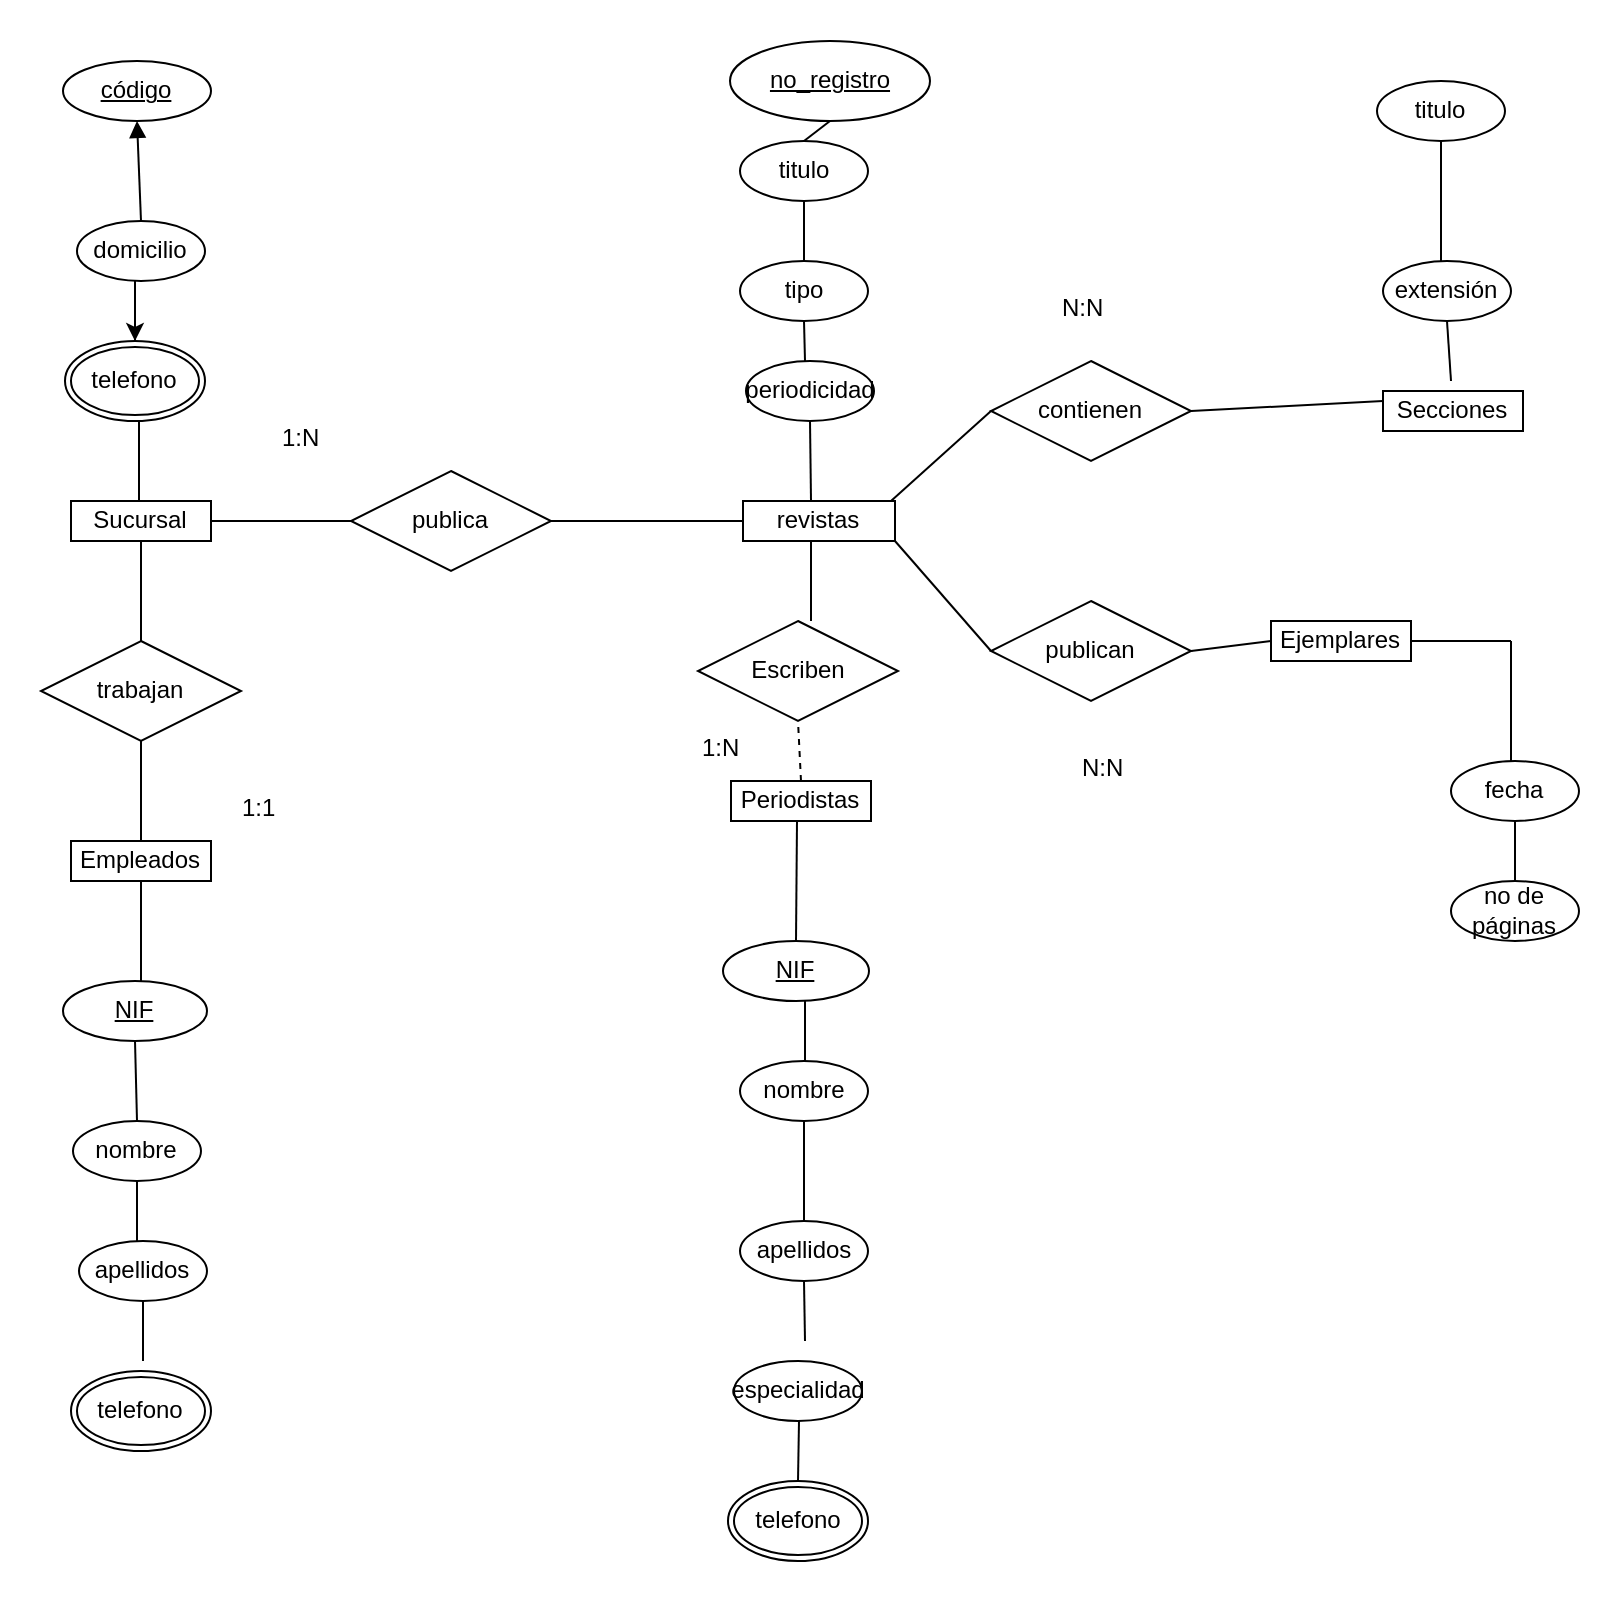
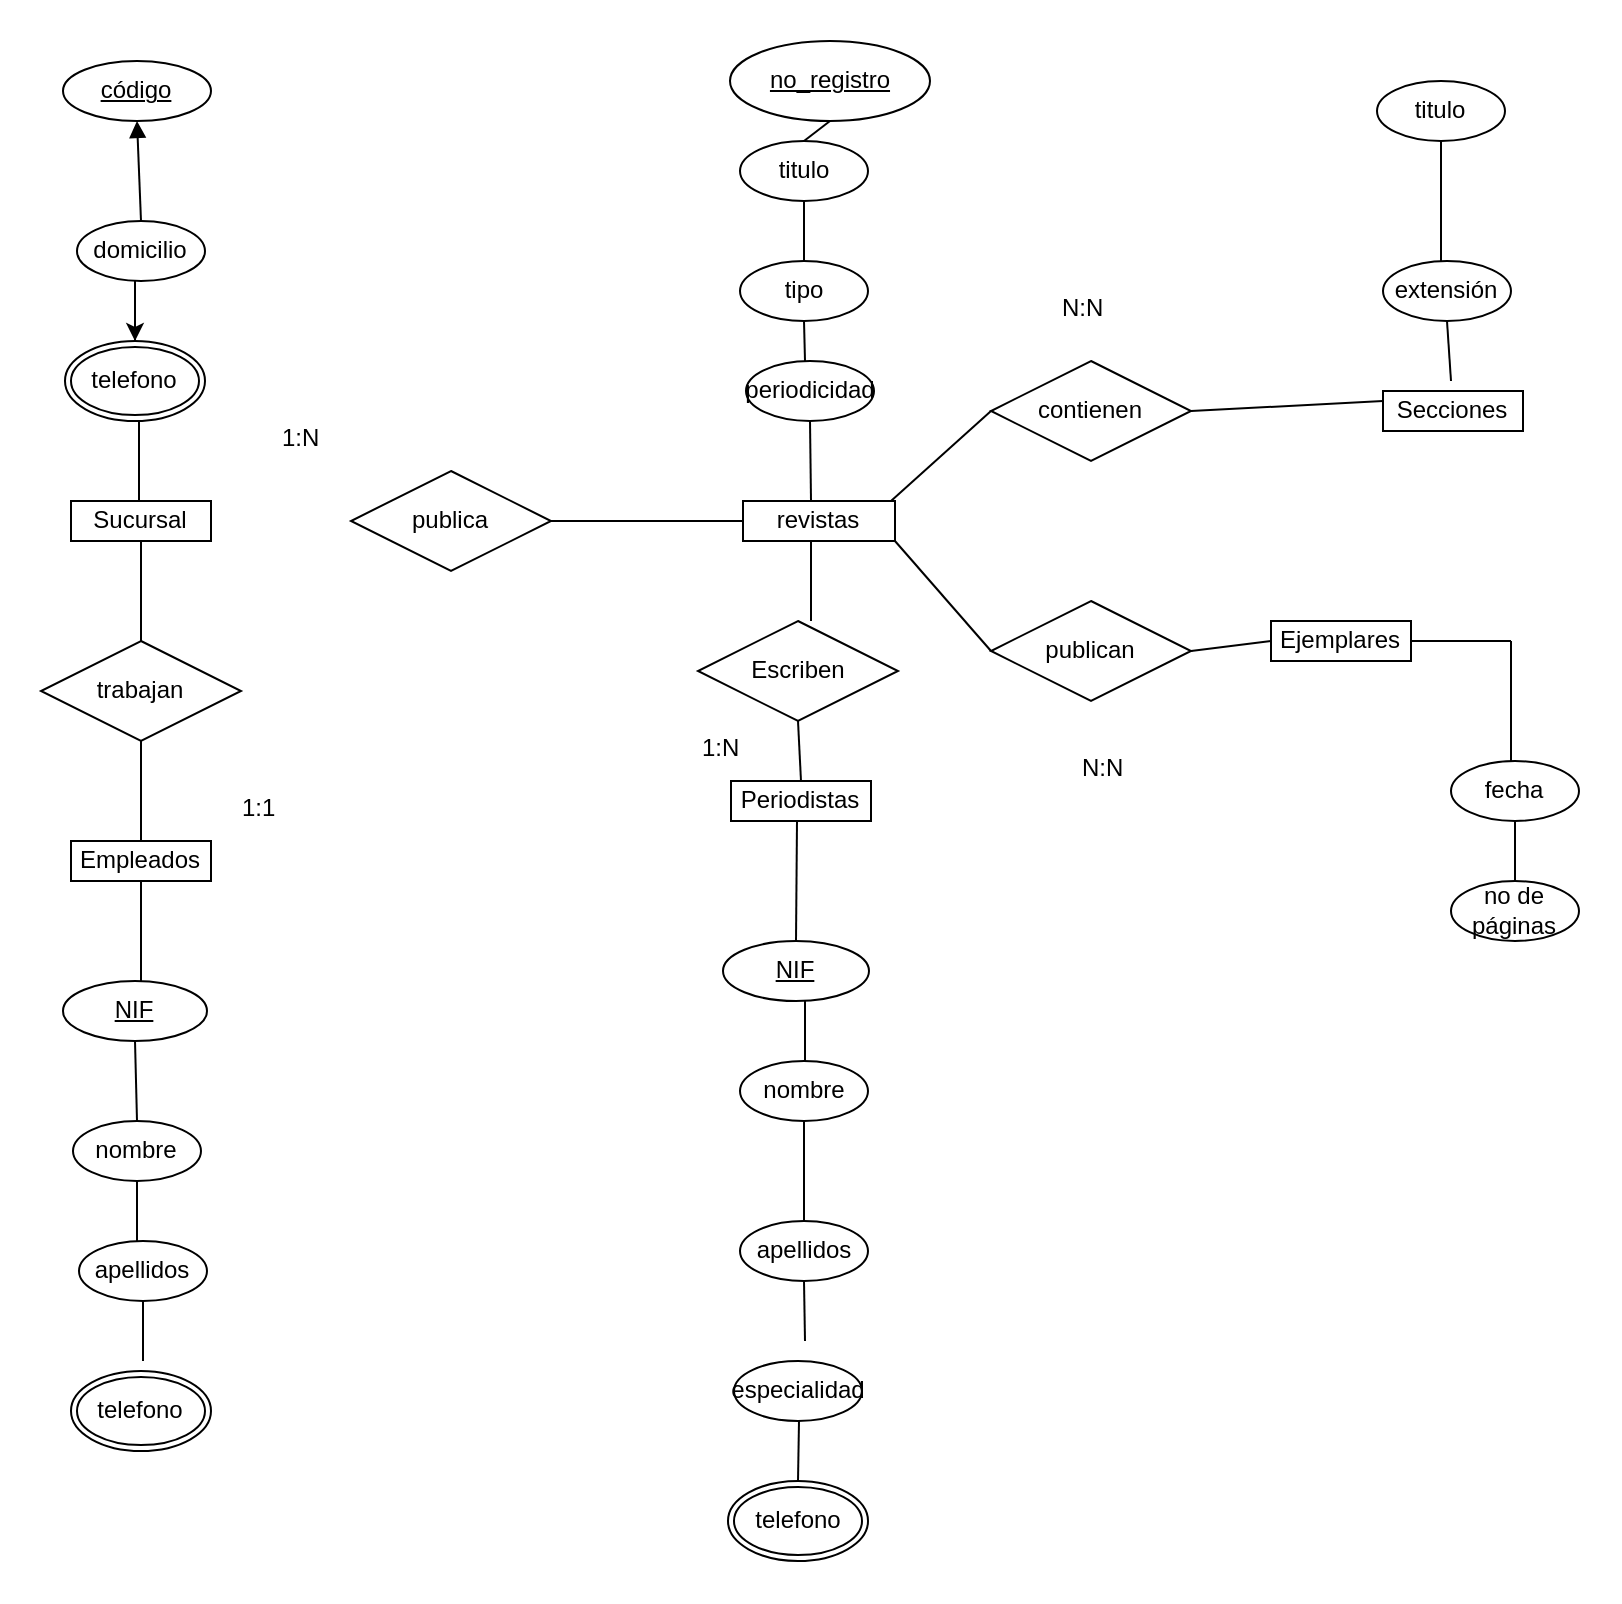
edge "Sucursal" -- "publica": removed
edge "Escriben" -- "Periodistas": style dashed -> solid
